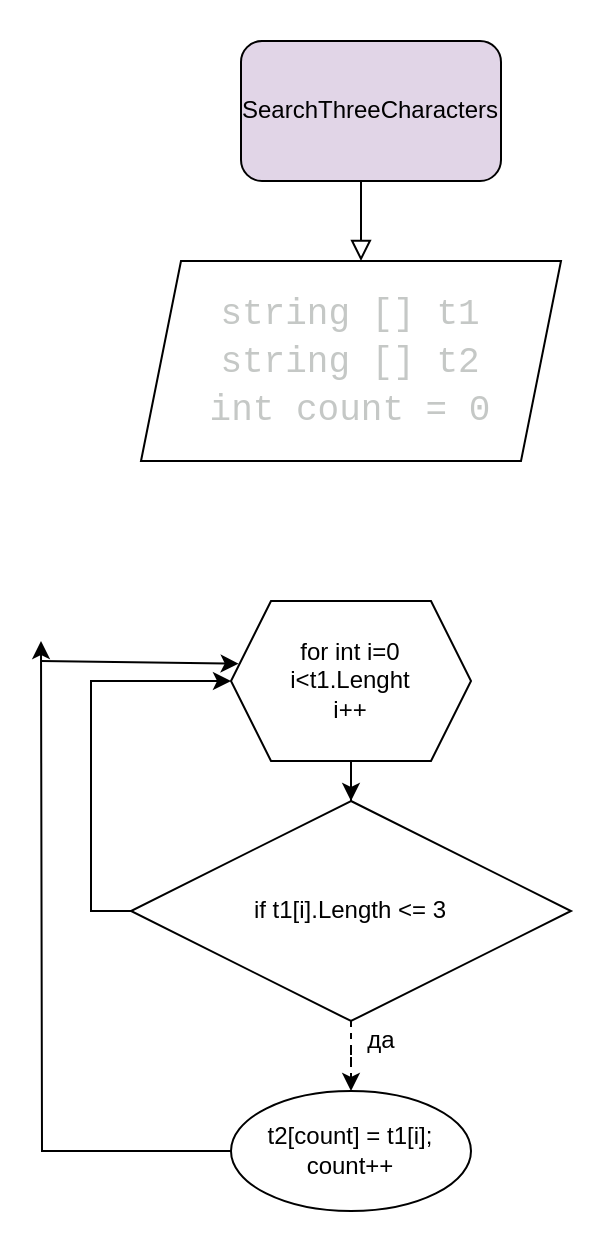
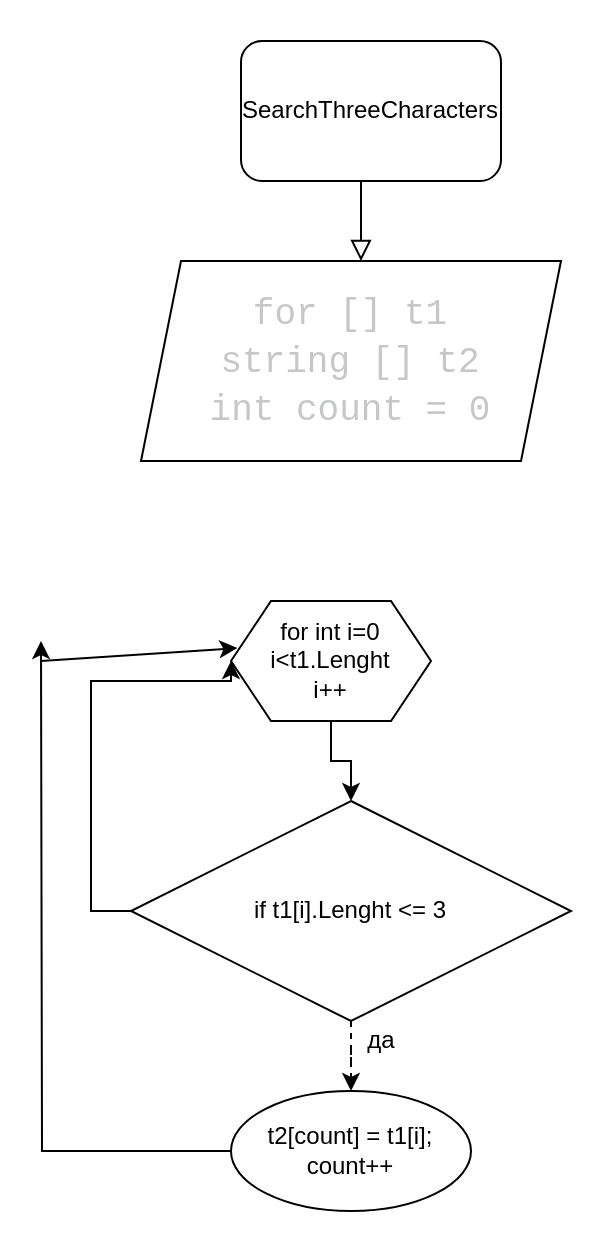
node "SearchThreeCharacters": fillcolor #e1d5e7 -> #ffffff
node "string [] t1 string [] t2 int count = 0": label "string [] t1 string [] t2 int count = 0" -> "for [] t1 string [] t2 int count = 0"
node "for int i=0 i<t1.Lenght i++": size 240x160 -> 200x120
node "if t1[i].Length <= 3": label "if t1[i].Length <= 3" -> "if t1[i].Lenght <= 3"
